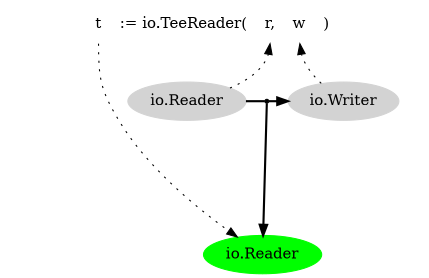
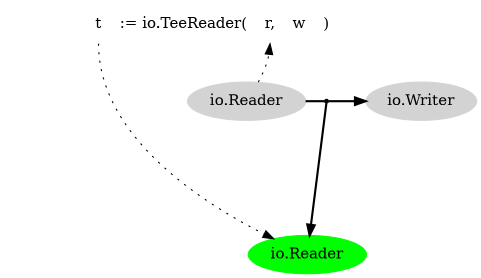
edge "io.Writer" -> "t": removed
